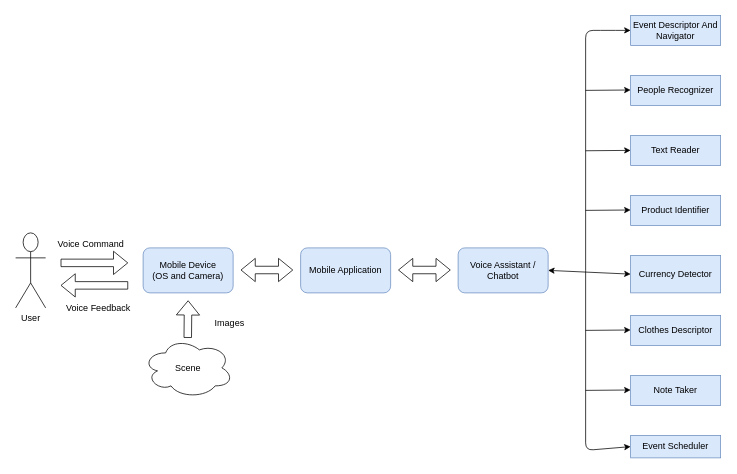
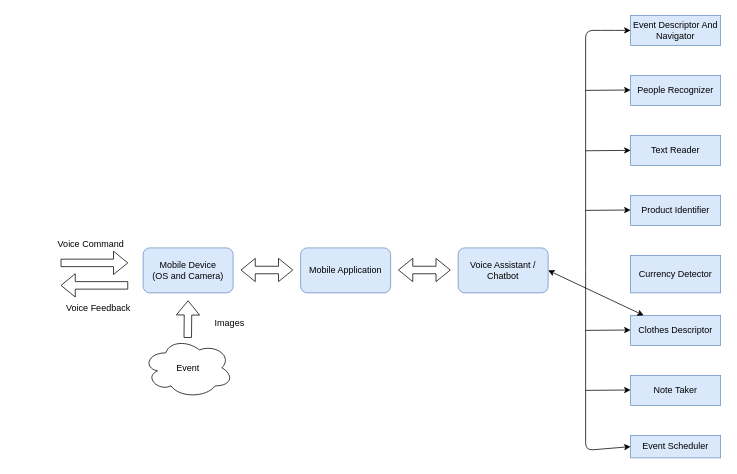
node "User": removed
edge "Voice Assistant / Chatbot" -- "Currency Detector": now "Voice Assistant / Chatbot" -- "Clothes Descriptor"
node "Scene": label "Scene" -> "Event"
